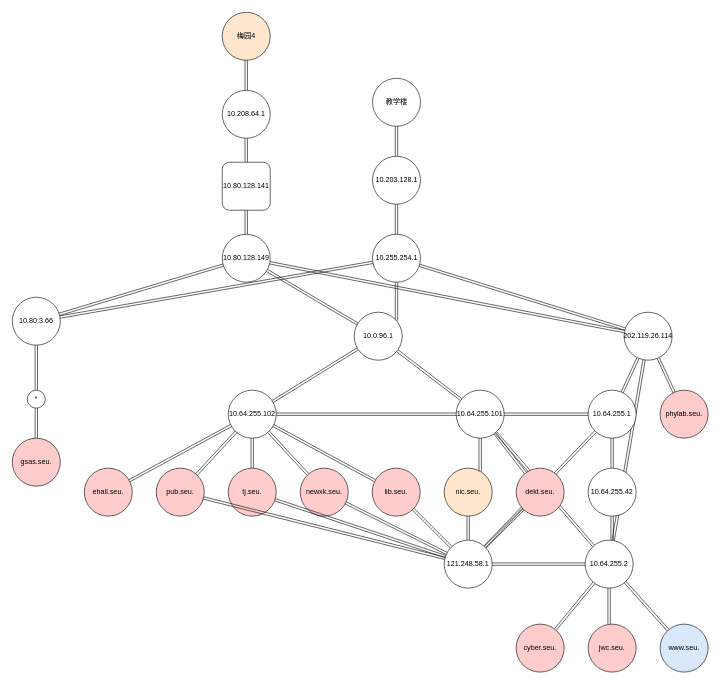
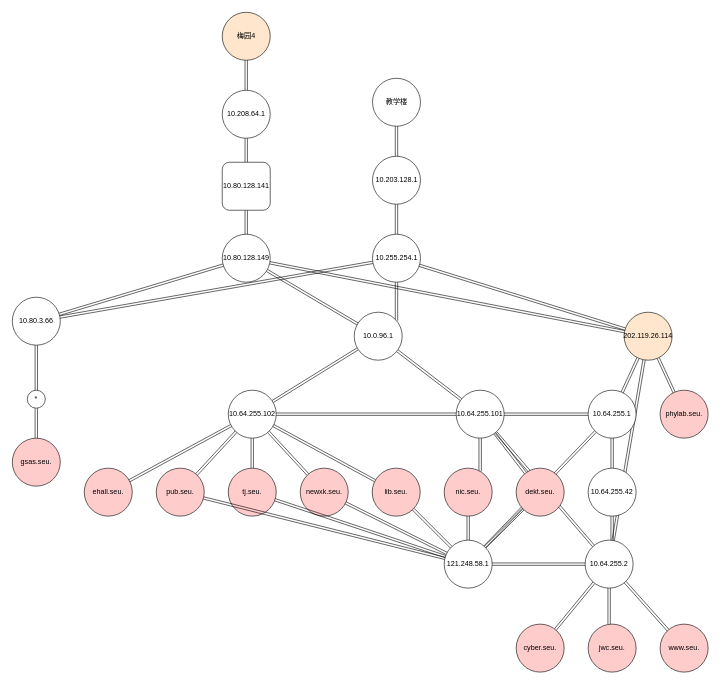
node "202.119.26.114": fillcolor #ffffff -> #ffe6cc
node "nic.seu.": fillcolor #ffe6cc -> #ffcccc
node "www.seu.": fillcolor #dae8fc -> #ffcccc
